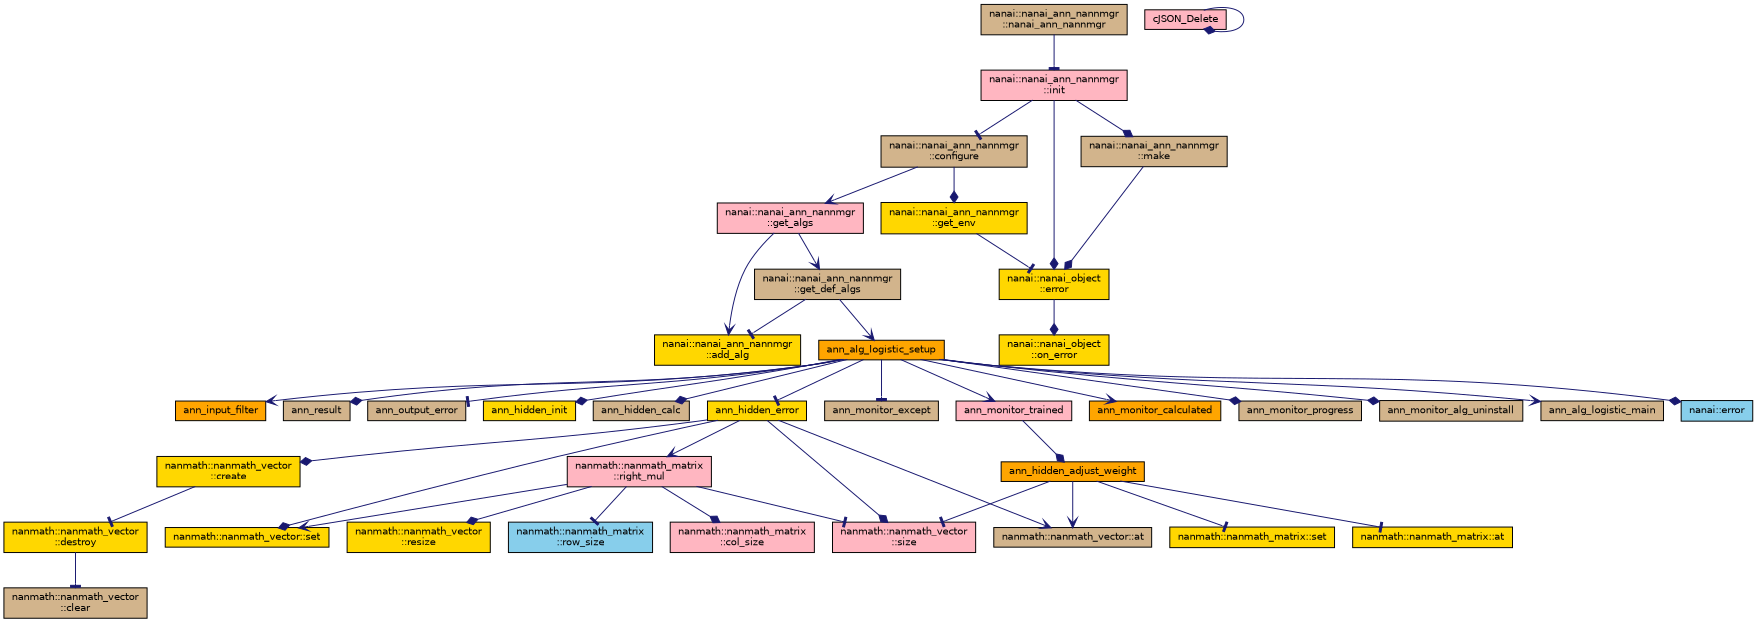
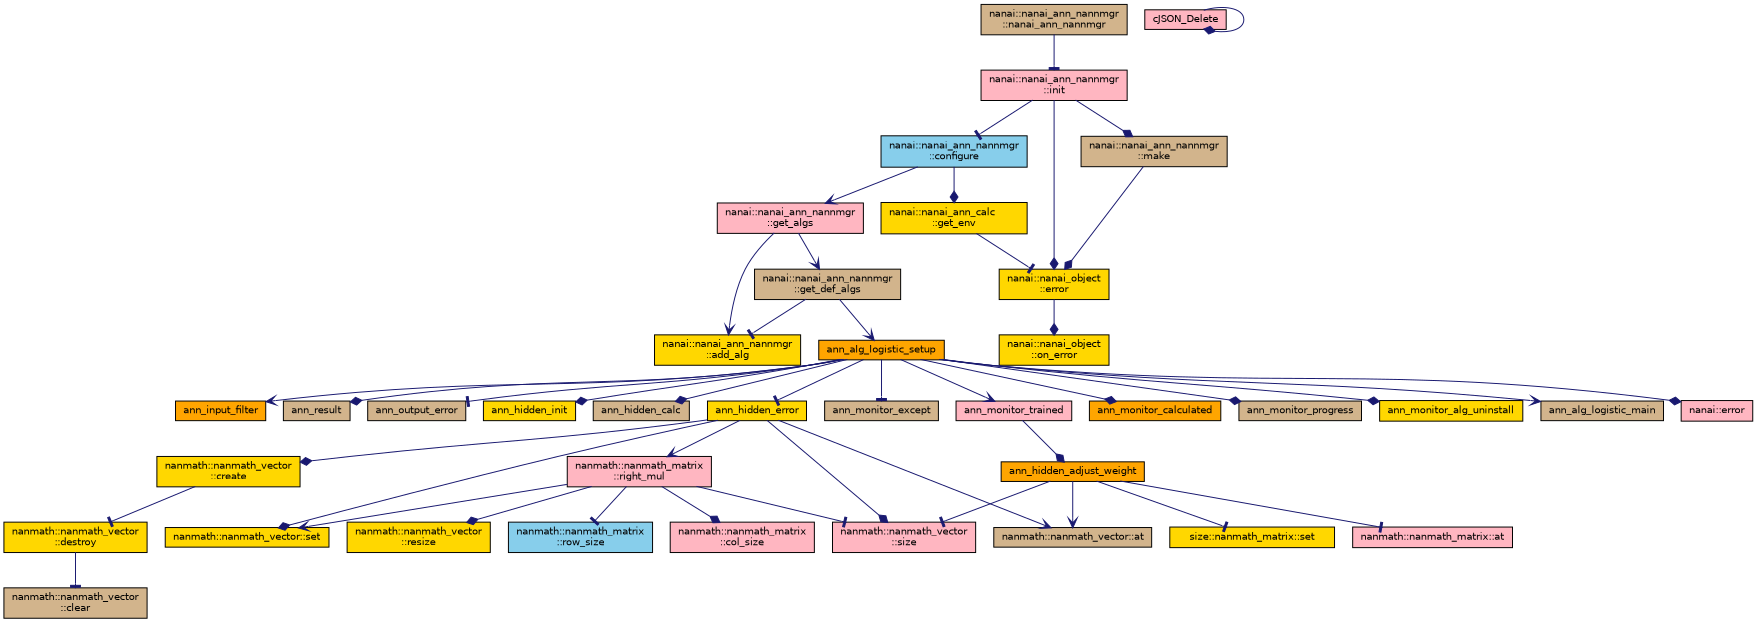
node "nanai::nanai_ann_nannmgr ::configure": fillcolor tan -> skyblue
node "nanai::nanai_ann_nannmgr ::get_env": label "nanai::nanai_ann_nannmgr ::get_env" -> "nanai::nanai_ann_calc ::get_env"
edge "ann_alg_logistic_setup" -> "ann_monitor_calculated": arrowhead vee -> diamond
node "ann_monitor_alg_uninstall": fillcolor tan -> gold
node "nanai::error": fillcolor skyblue -> lightpink
node "nanmath::nanmath_matrix::set": label "nanmath::nanmath_matrix::set" -> "size::nanmath_matrix::set"
node "nanmath::nanmath_matrix::at": fillcolor gold -> lightpink
